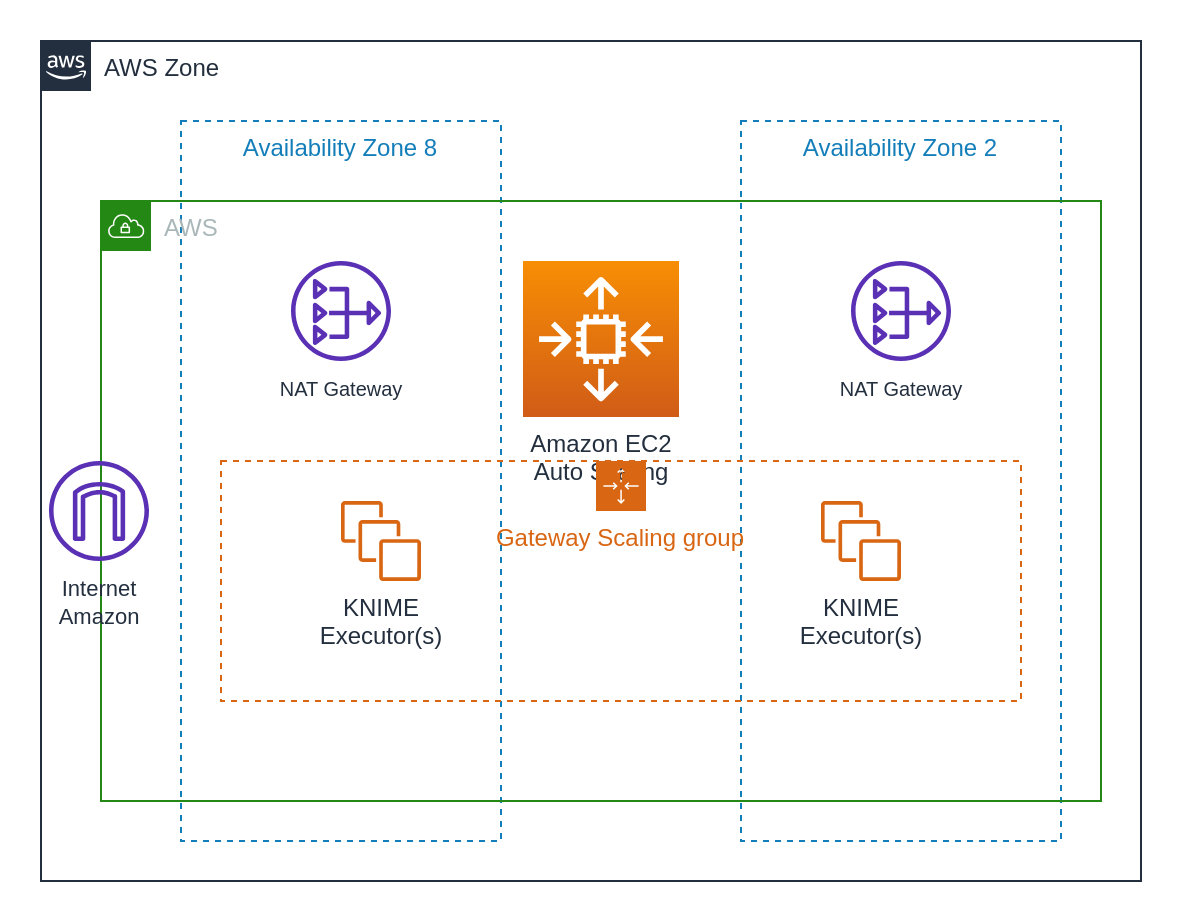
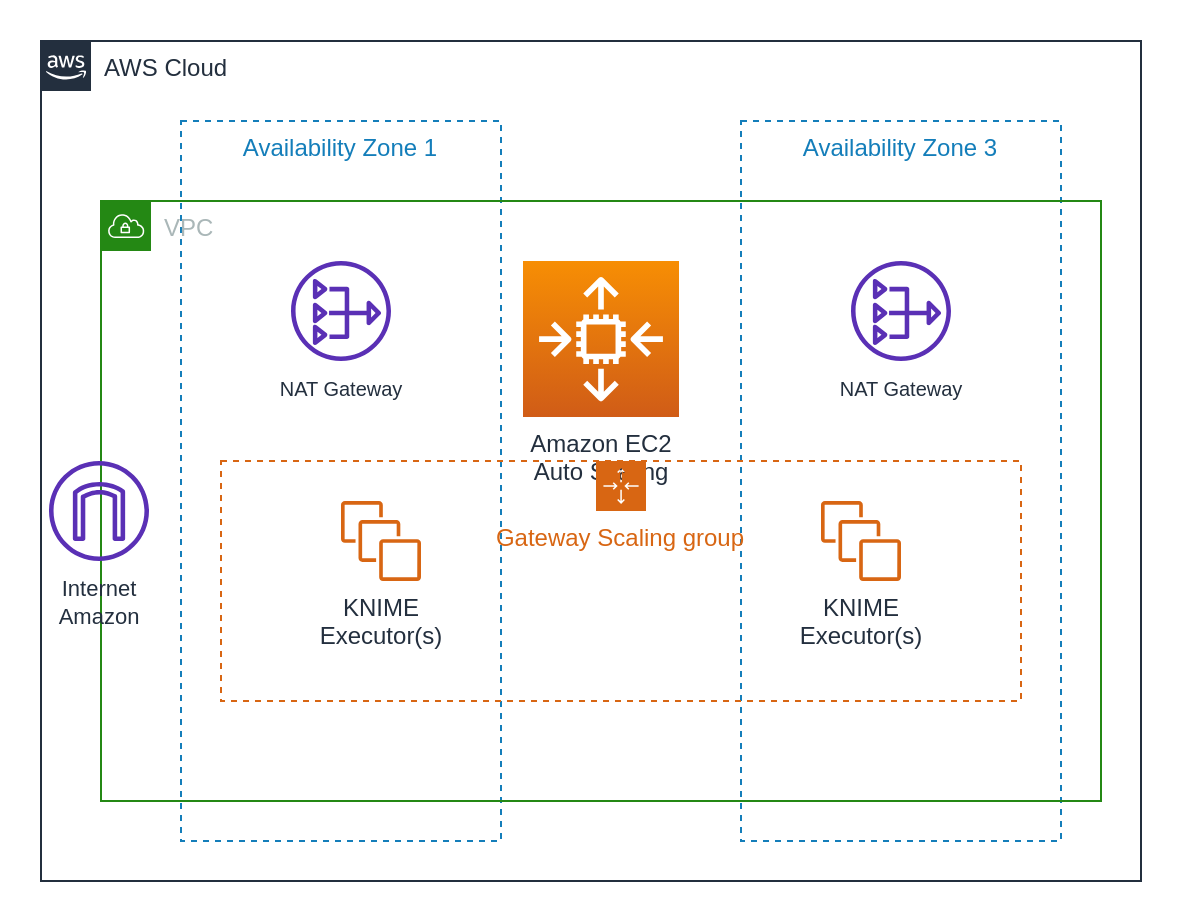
node "AWS Zone": label "AWS Zone" -> "AWS Cloud"
node "Availability Zone 8": label "Availability Zone 8" -> "Availability Zone 1"
node "Availability Zone 2": label "Availability Zone 2" -> "Availability Zone 3"
node "AWS": label "AWS" -> "VPC"
